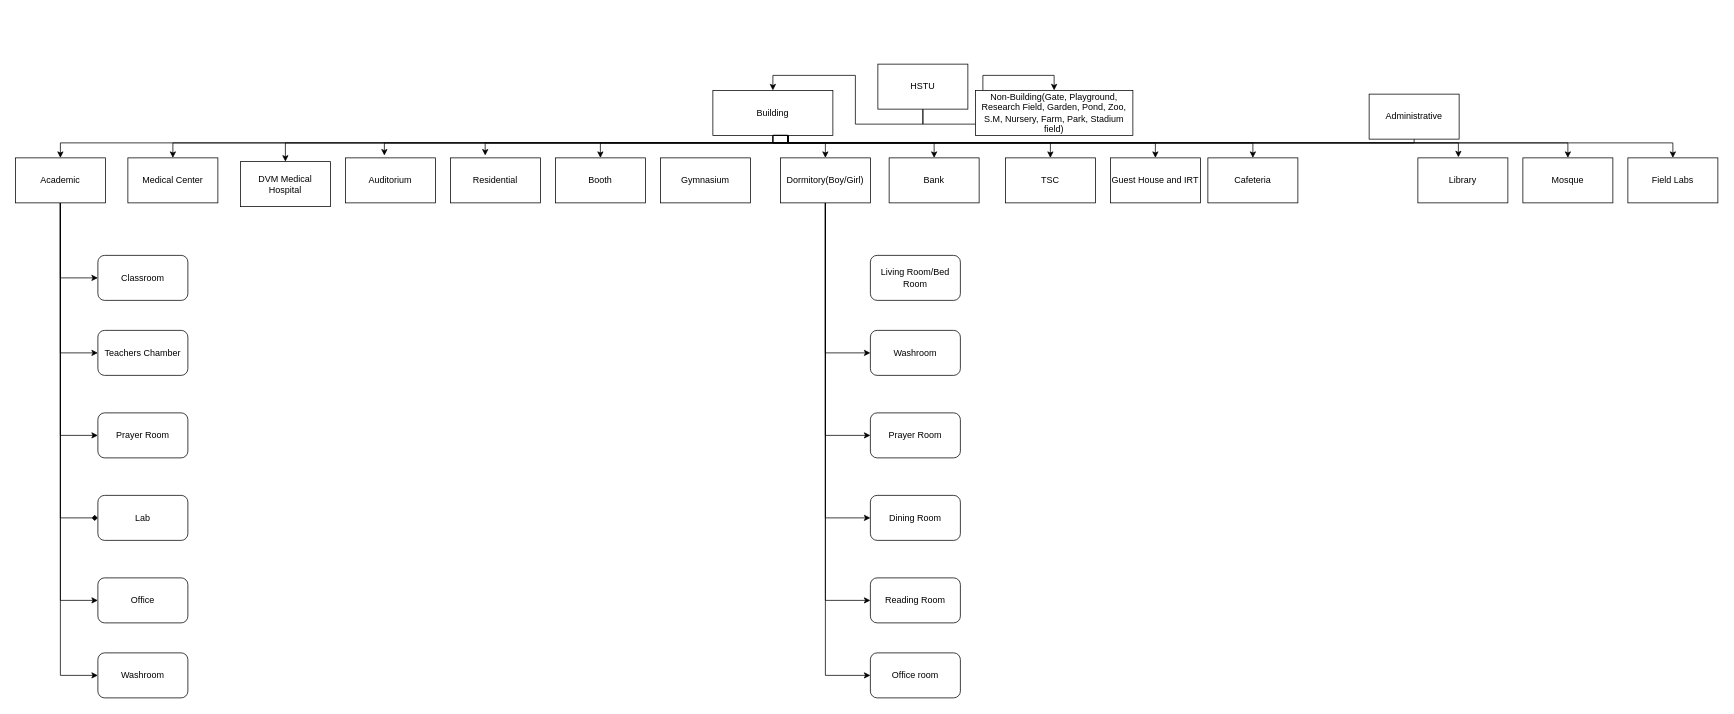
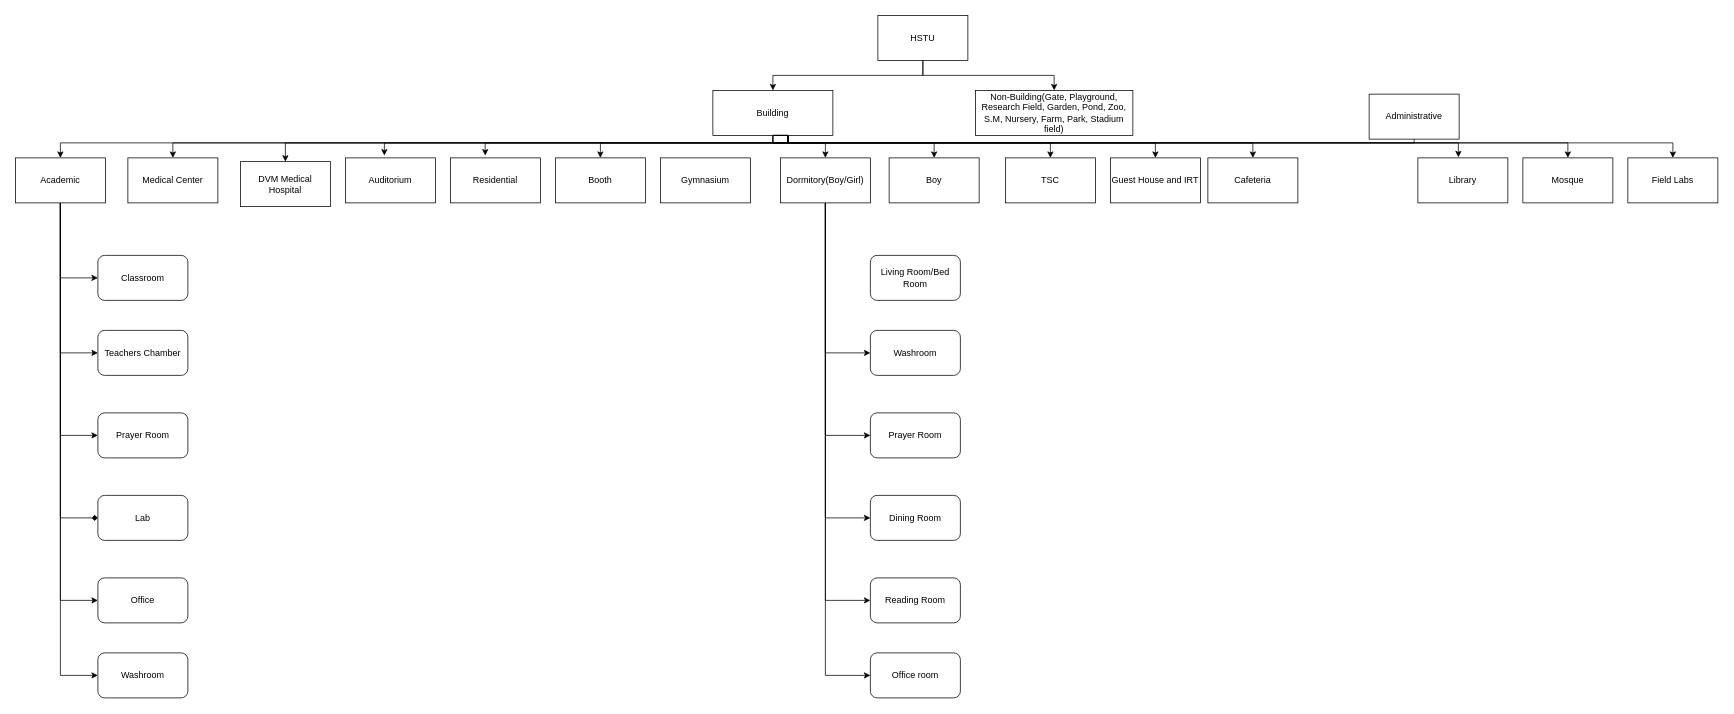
node "HSTU": moved (923, 87) -> (923, 38)
node "Bank": label "Bank" -> "Boy"
